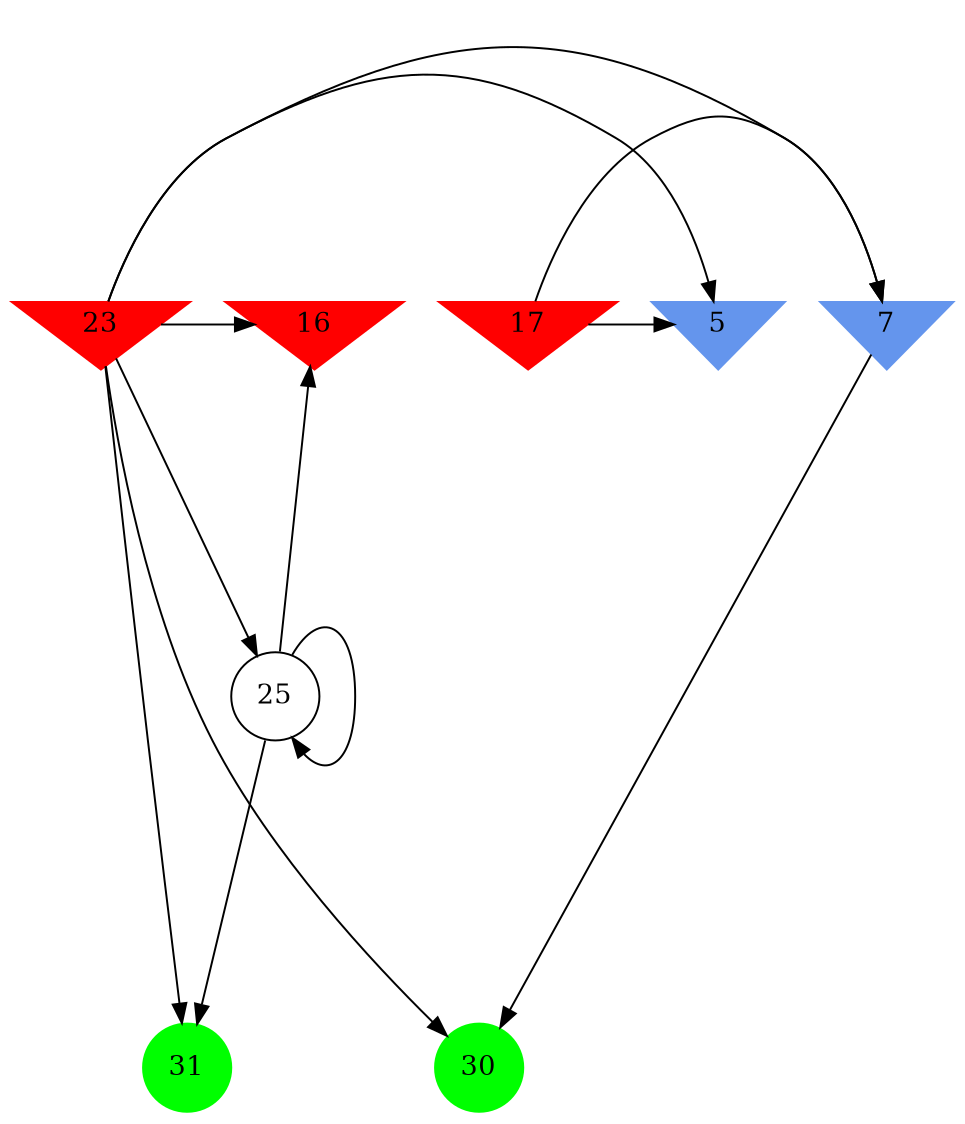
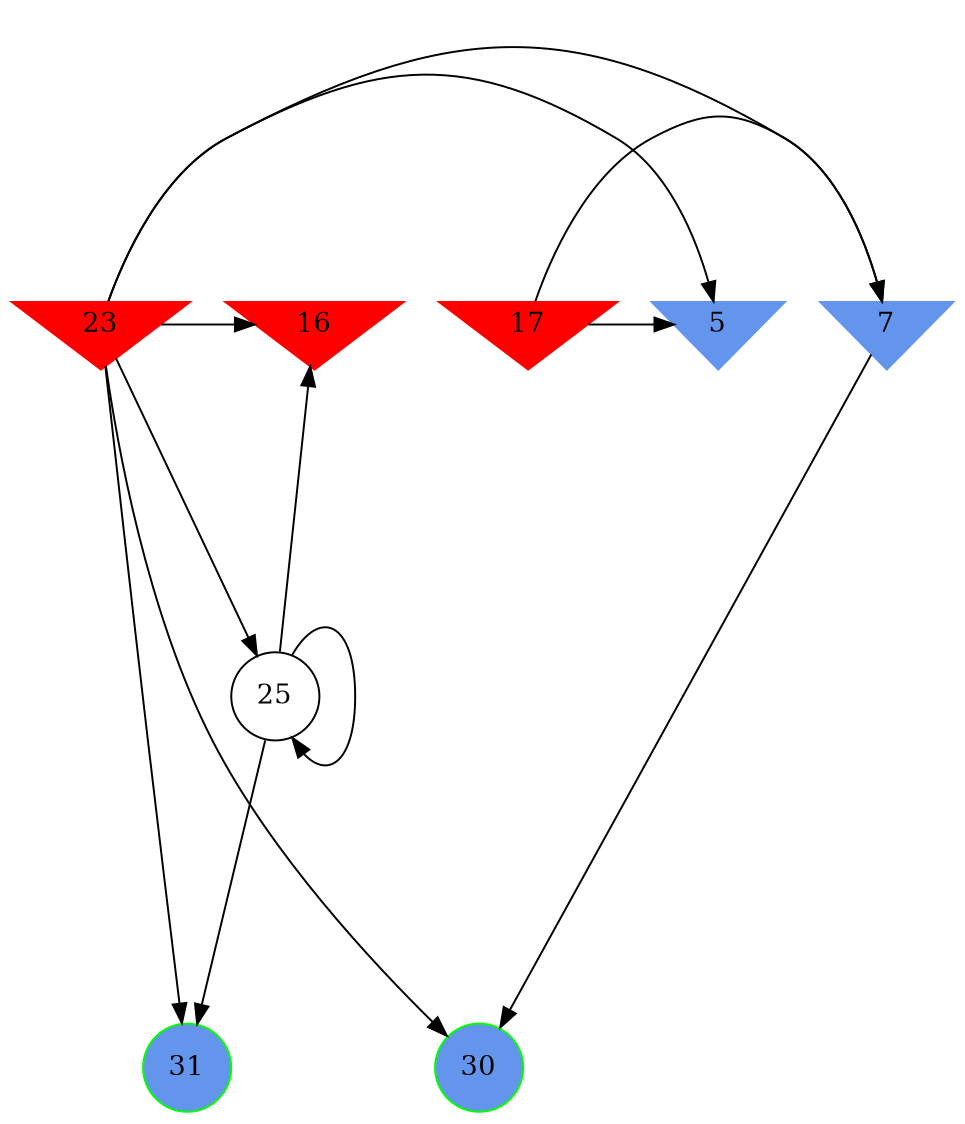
node "31": fillcolor green -> cornflowerblue
node "30": fillcolor green -> cornflowerblue
